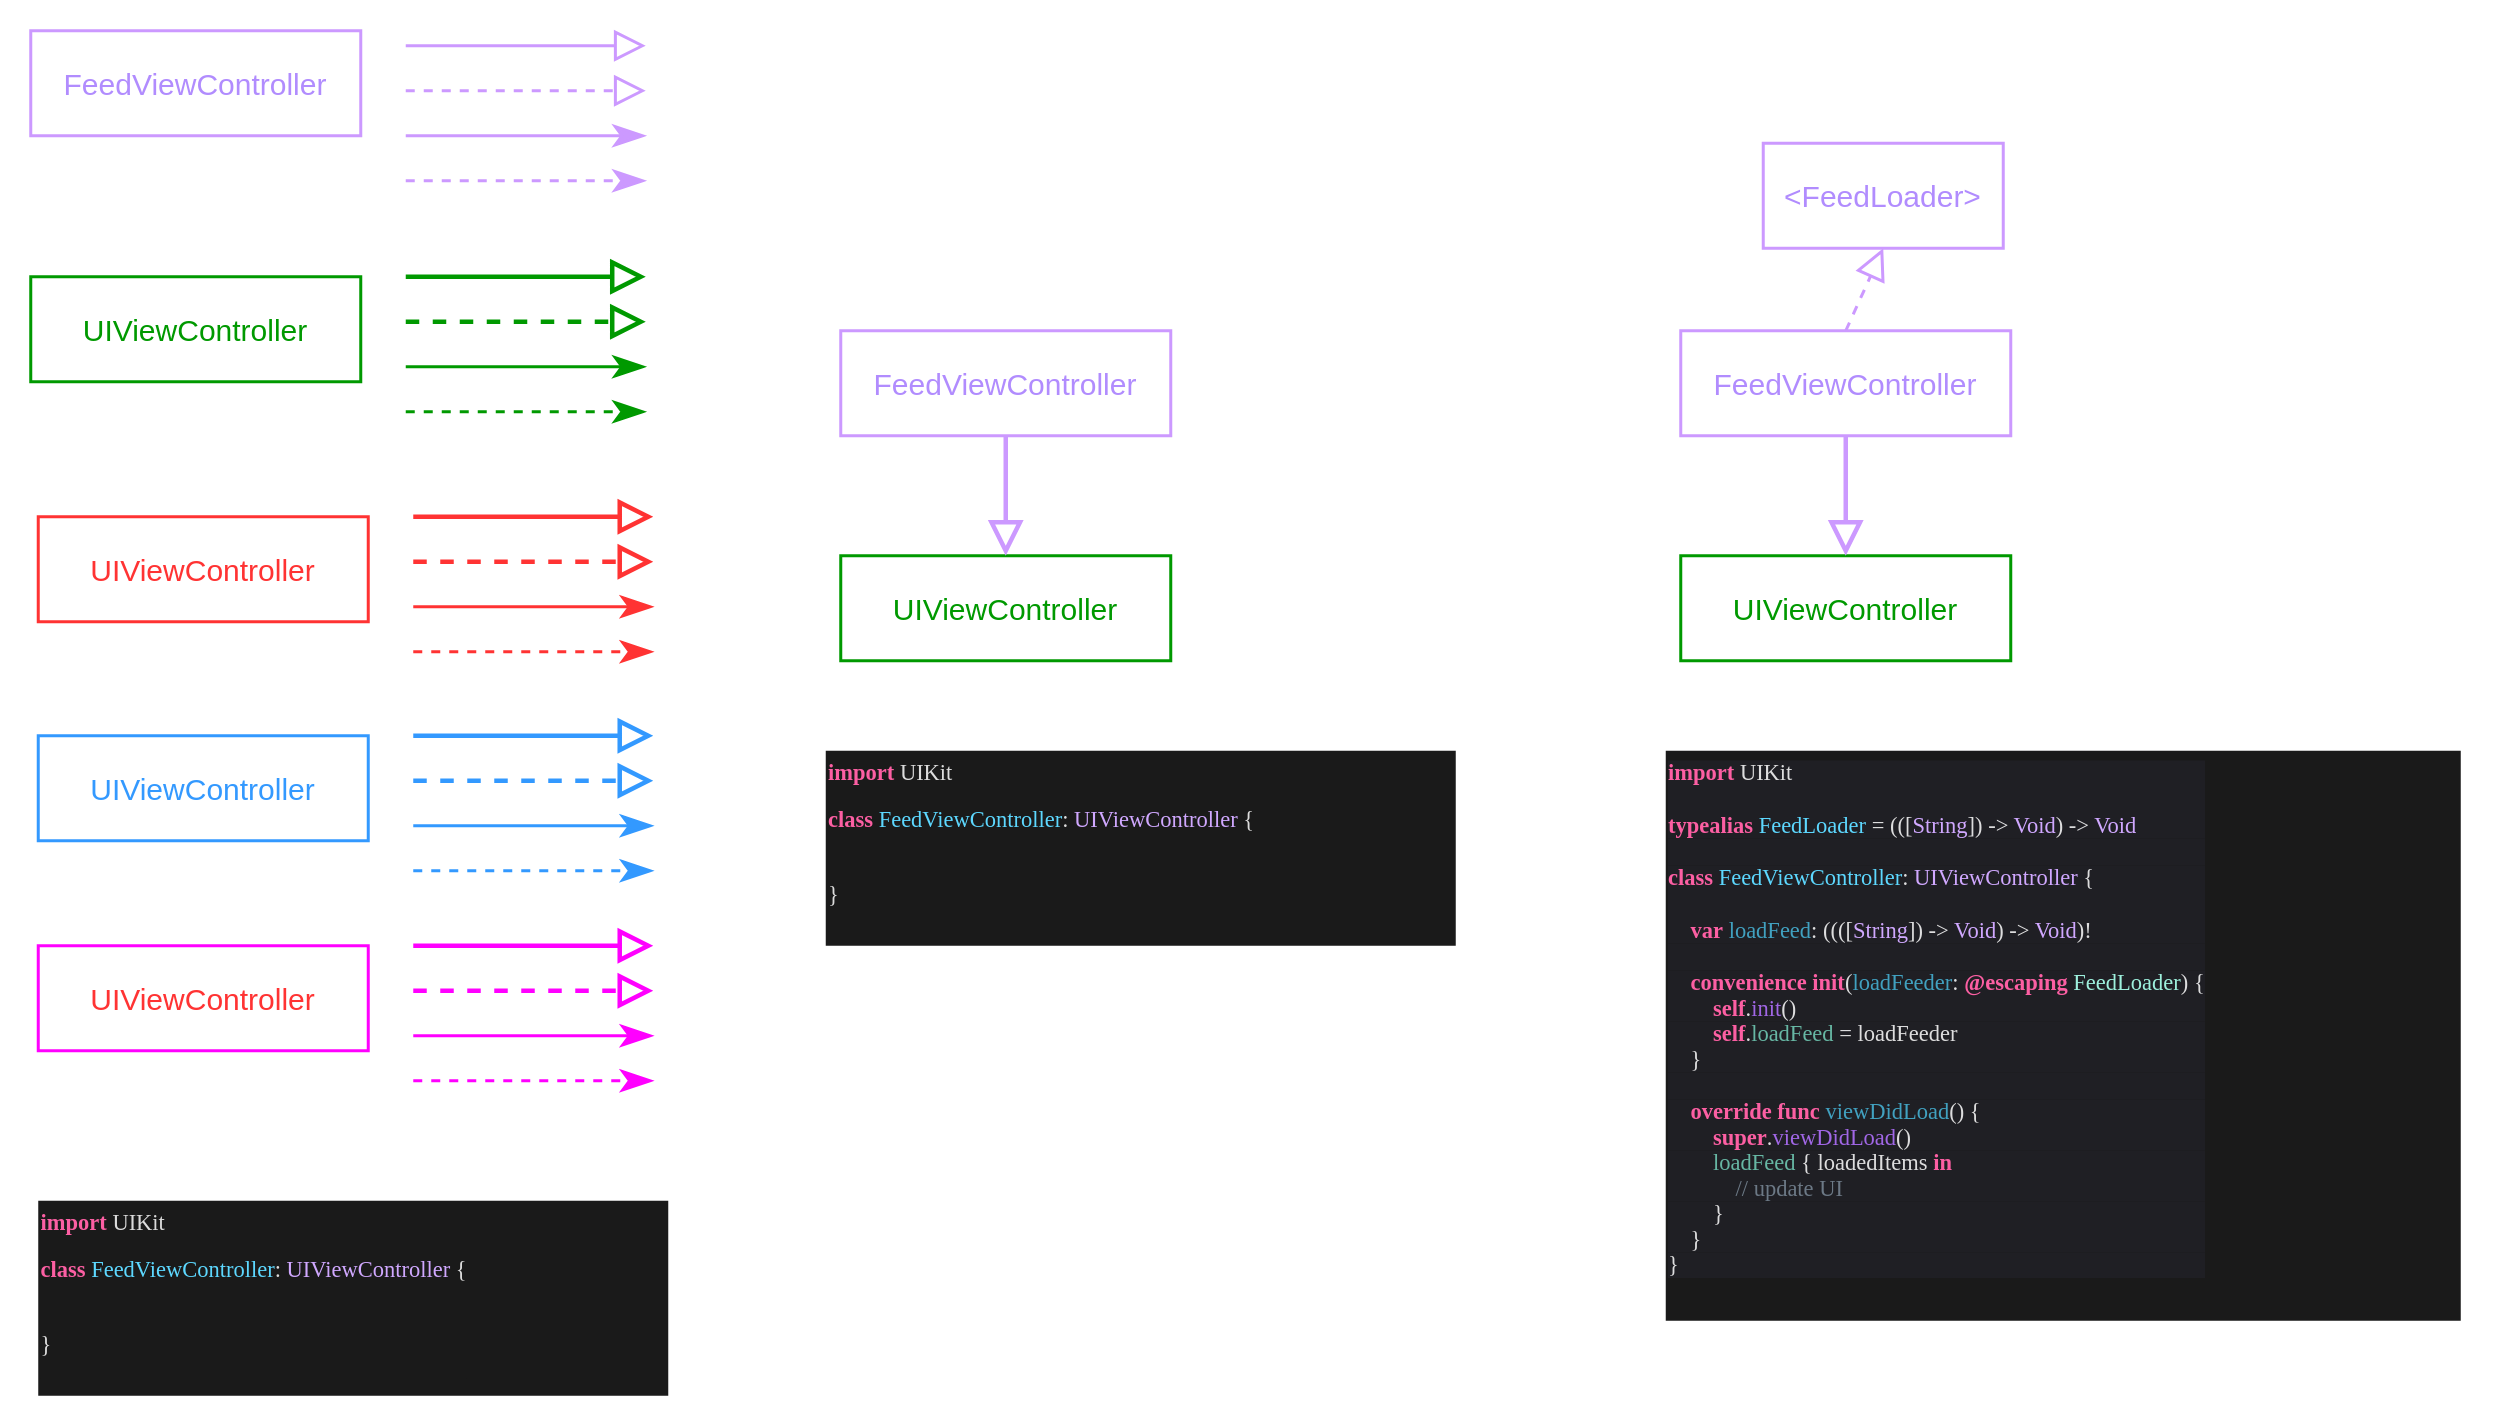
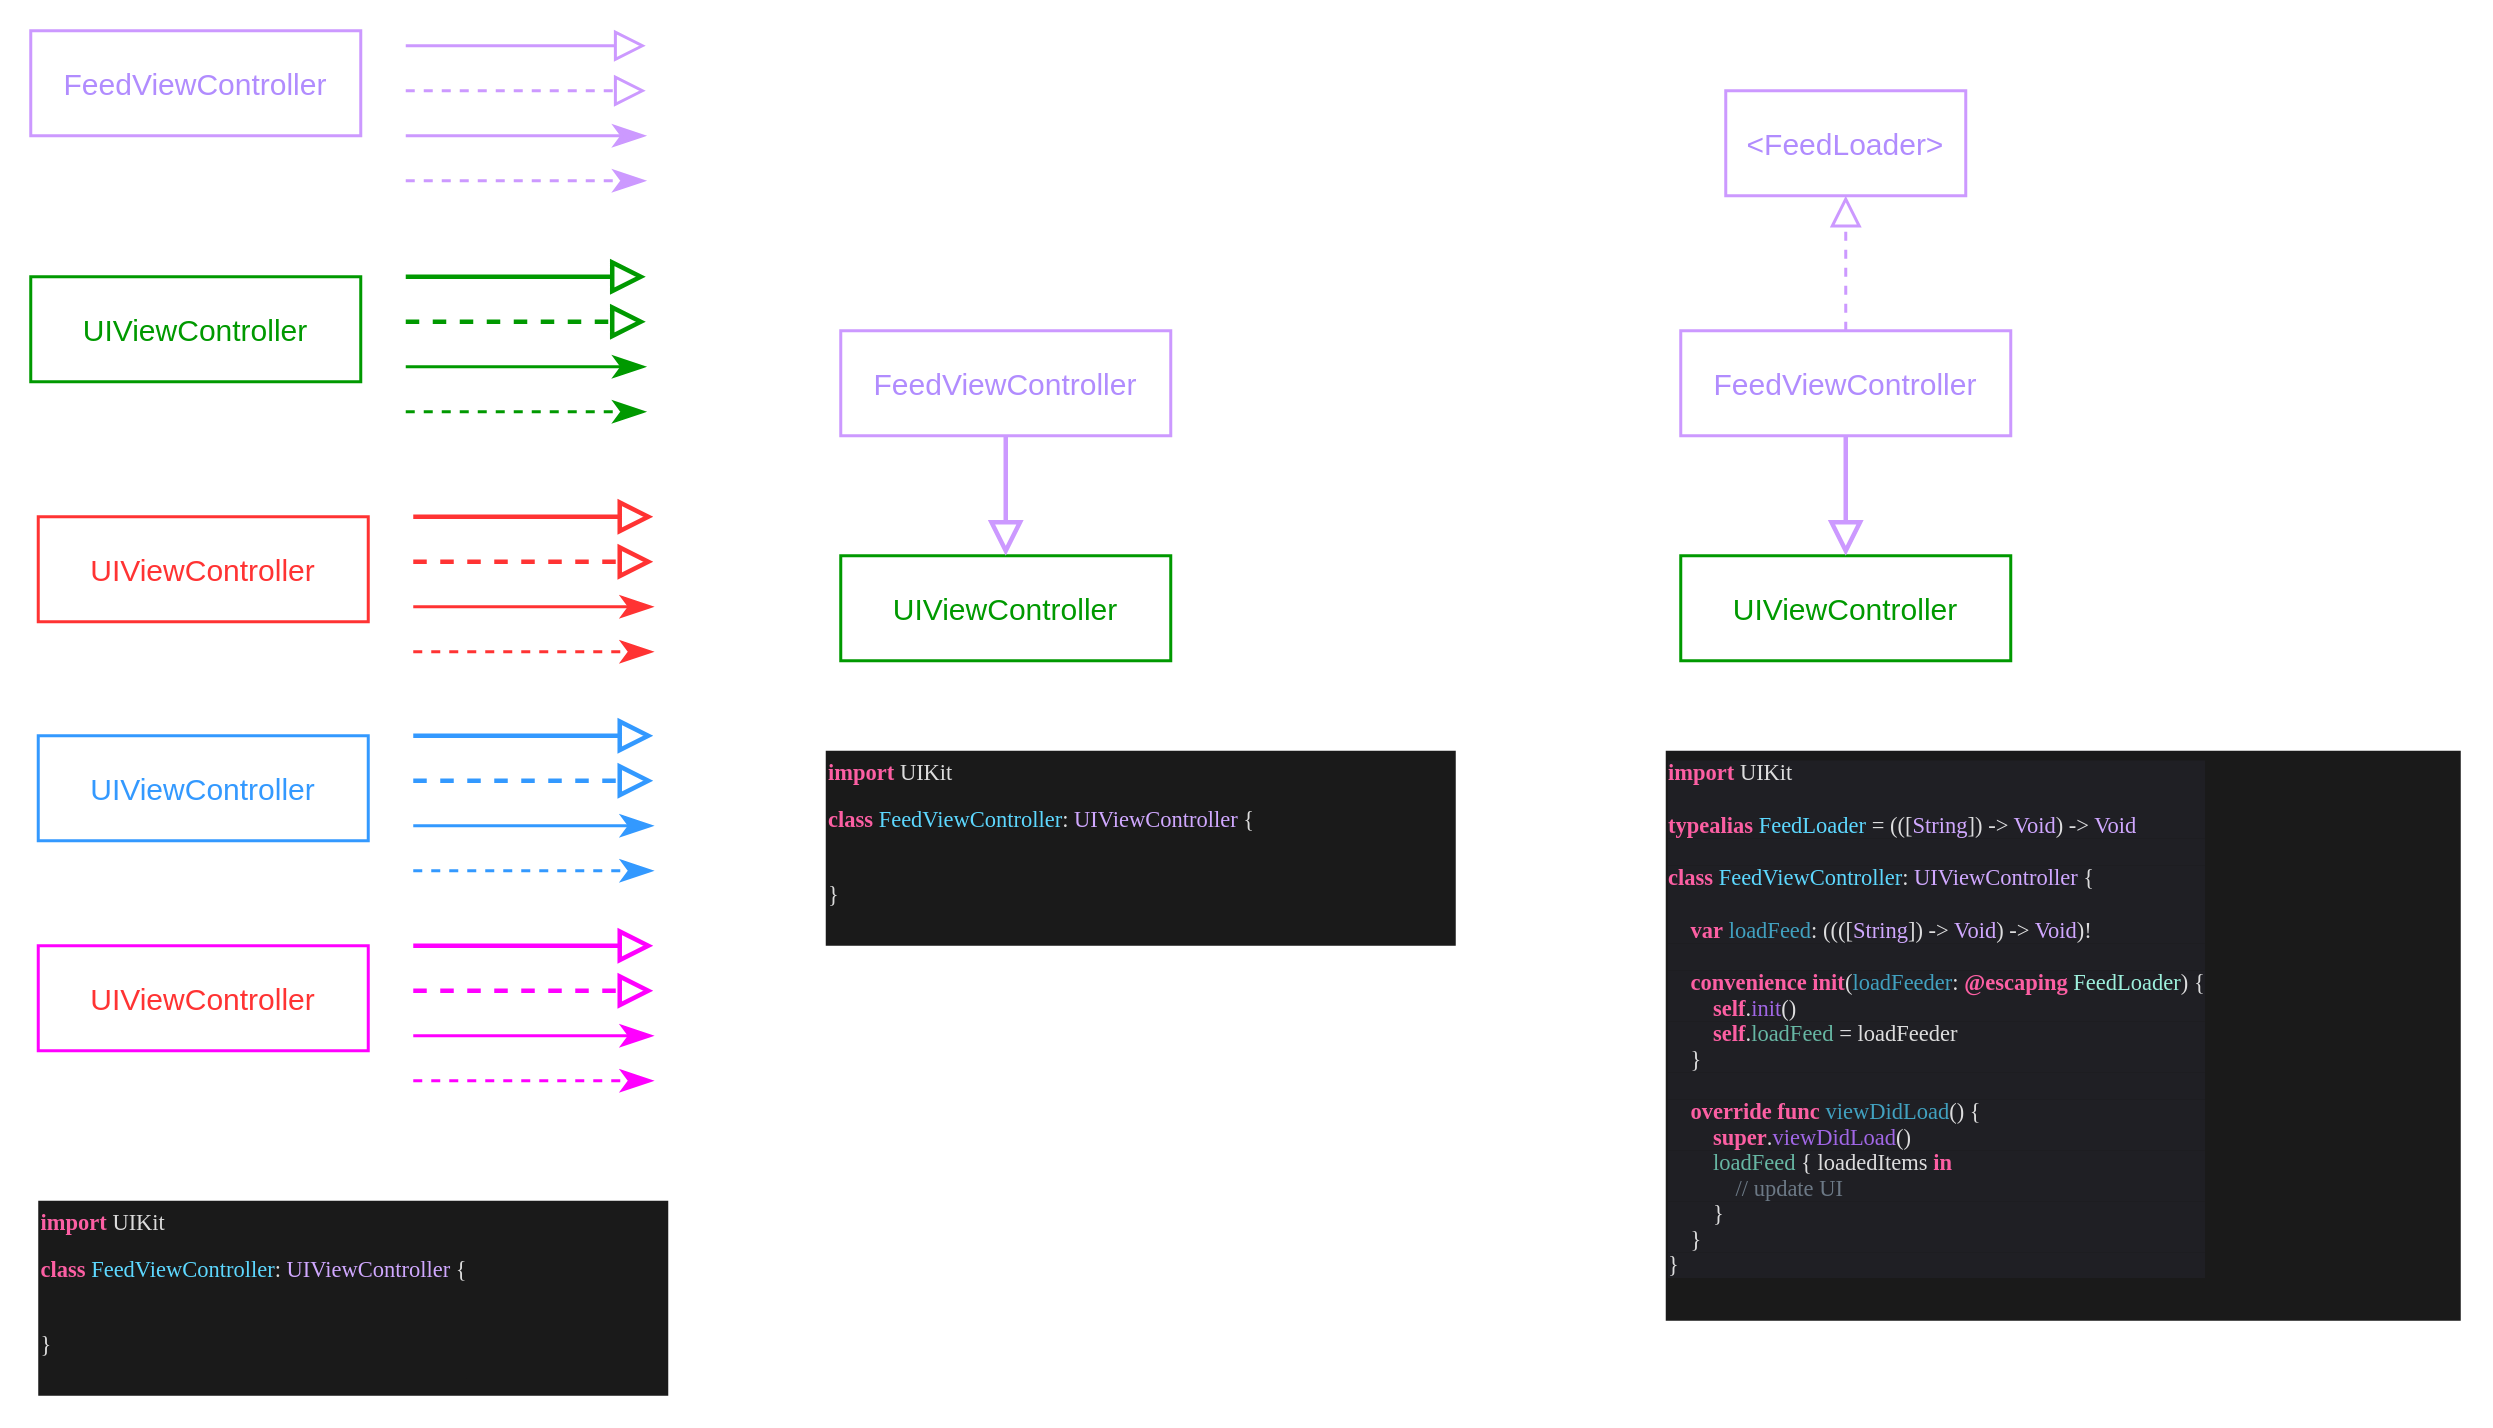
node "<FeedLoader>": moved (1883, 196) -> (1846, 143)
